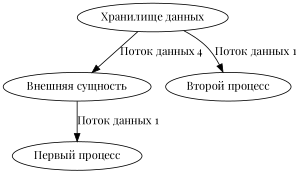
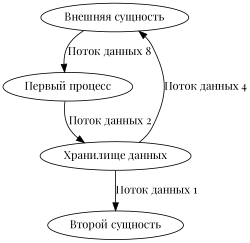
node "Второй процесс": label "Второй процесс" -> "Второй сущность"
edge "Внешняя сущность" -> "Первый процесс": label "Поток данных 1" -> "Поток данных 8"
edge "Первый процесс" -> "Хранилище данных": added, label "Поток данных 2"
